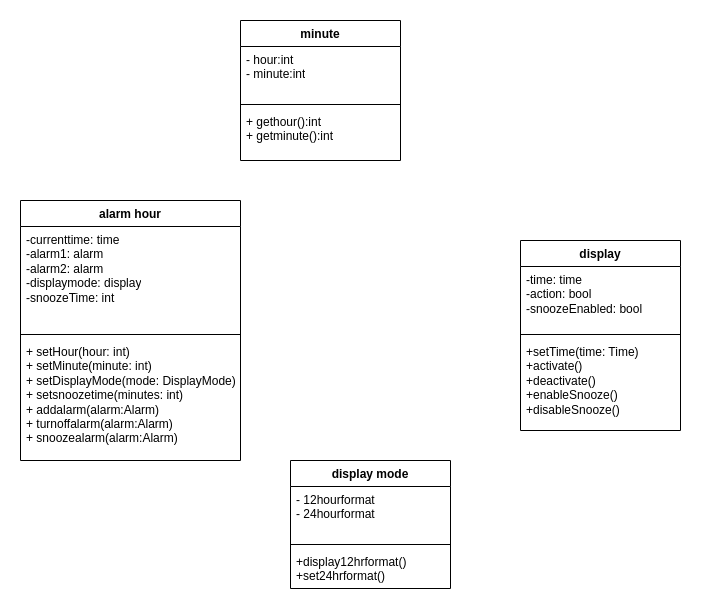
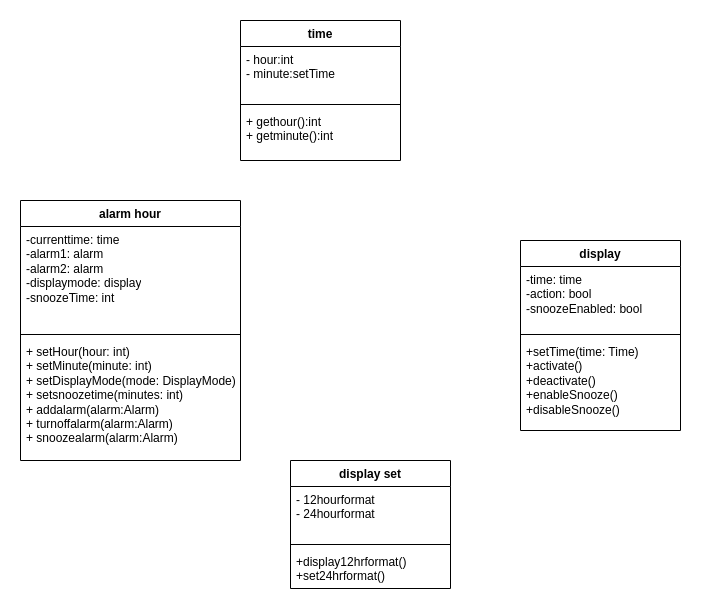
node "minute": label "minute" -> "time"
node "- hour:int - minute:int": label "- hour:int - minute:int" -> "- hour:int - minute:setTime"
node "display mode": label "display mode" -> "display set"
